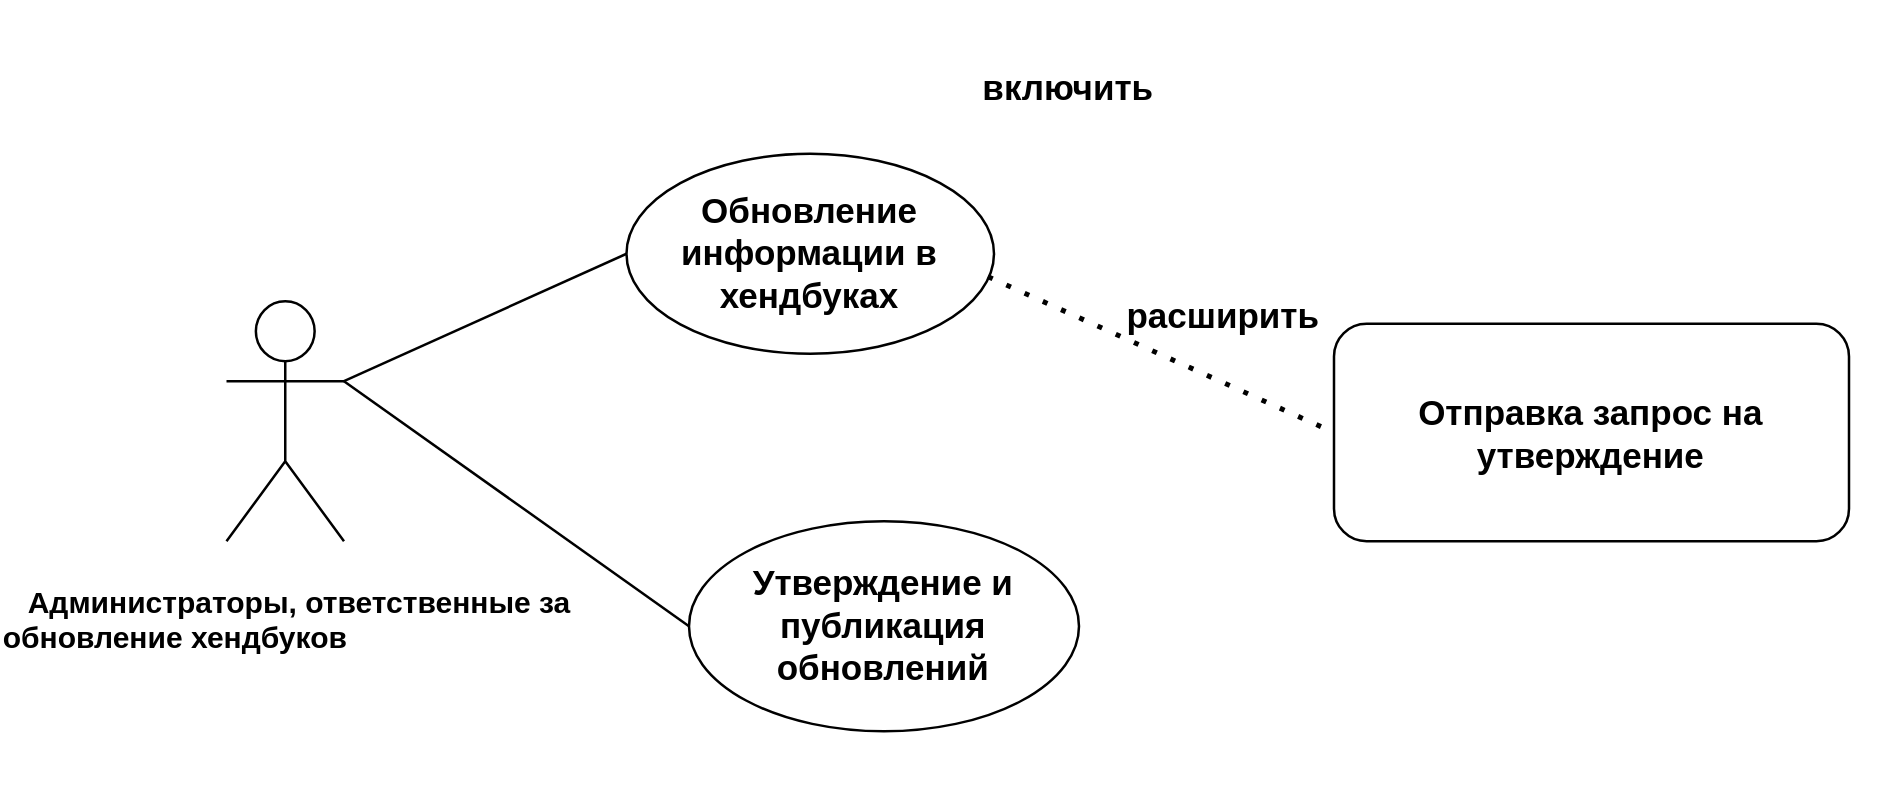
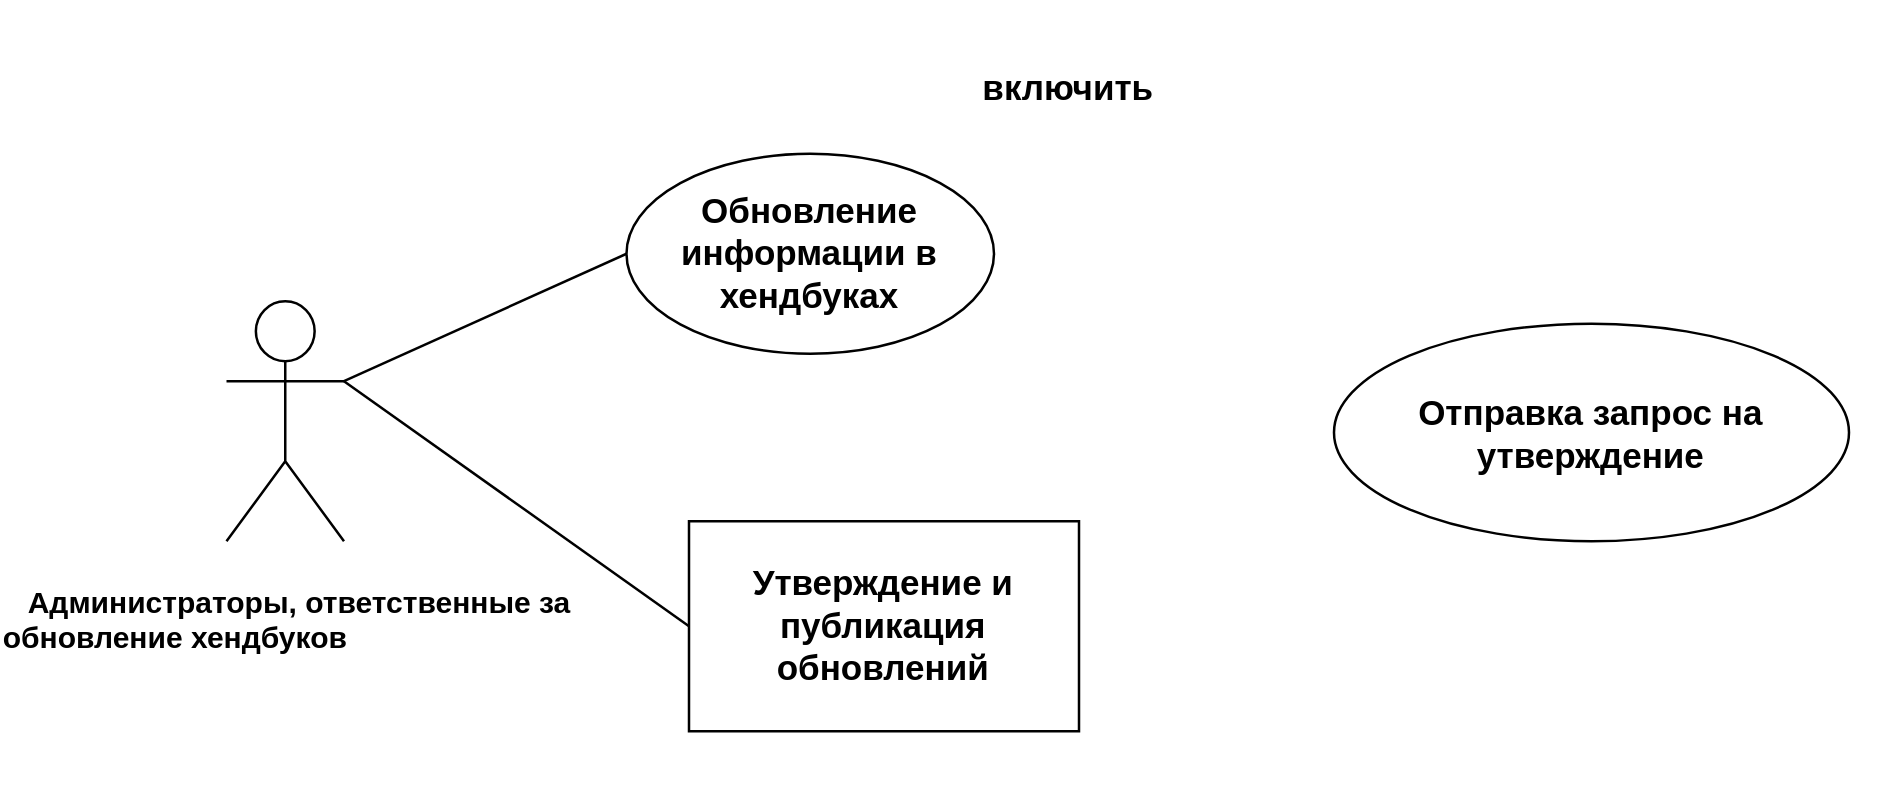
edge "Обновление информации в хендбуках" -- "Отправка запрос на утверждение": removed
node "расширить": removed
node "Отправка запрос на утверждение": shape rounded rectangle -> ellipse
node "Утверждение и публикация обновлений": shape ellipse -> rectangle
